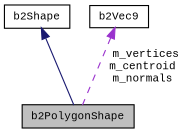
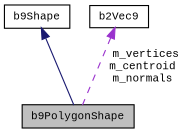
node "b2Shape": label "b2Shape" -> "b9Shape"
node "b2PolygonShape": label "b2PolygonShape" -> "b9PolygonShape"
